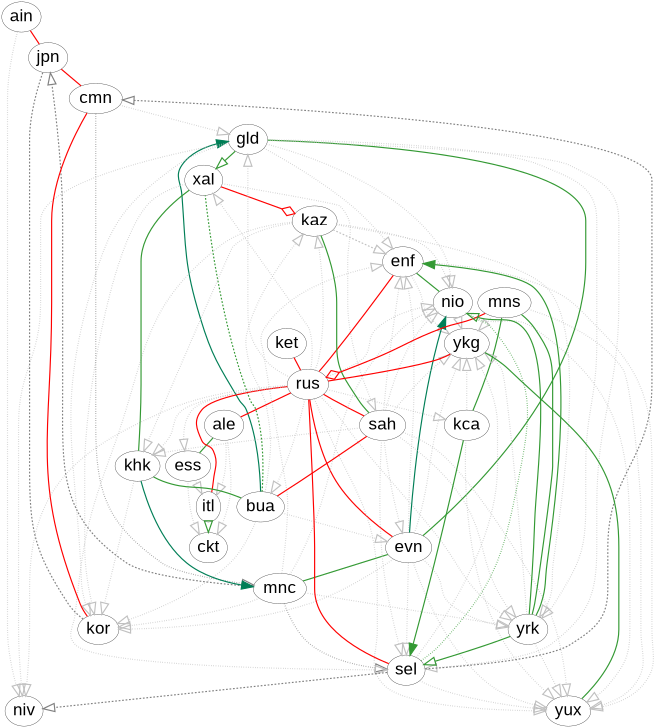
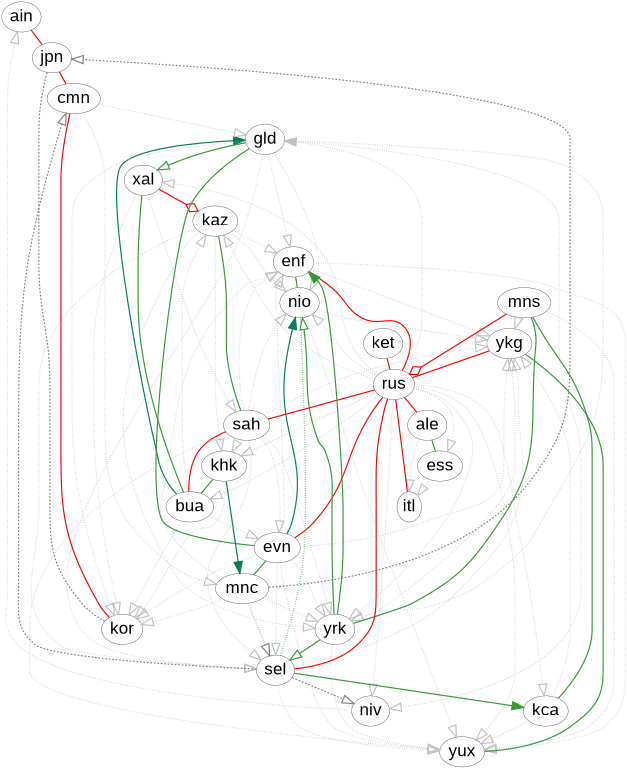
edge "kaz" -> "enf": style dashed -> dotted
edge "rus" -> "gld": arrowhead onormal -> normal
edge "xal" -- "khk": removed
edge "xal" -- "bua": style dashed -> solid
edge "ain" -> "niv": reversed
edge "cmn" -> "mnc": color #808080ff -> #c0c0c0ff
edge "mnc" -> "nio": removed
edge "kca" -> "sel": reversed
node "ckt": removed
